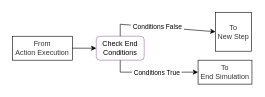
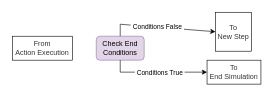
edge "From Action Execution" -> "Check End Conditions": removed
node "Check End Conditions": fillcolor #ffffff -> #e1d5e7
node "To End Simulation": moved (225, 72) -> (234, 72)
